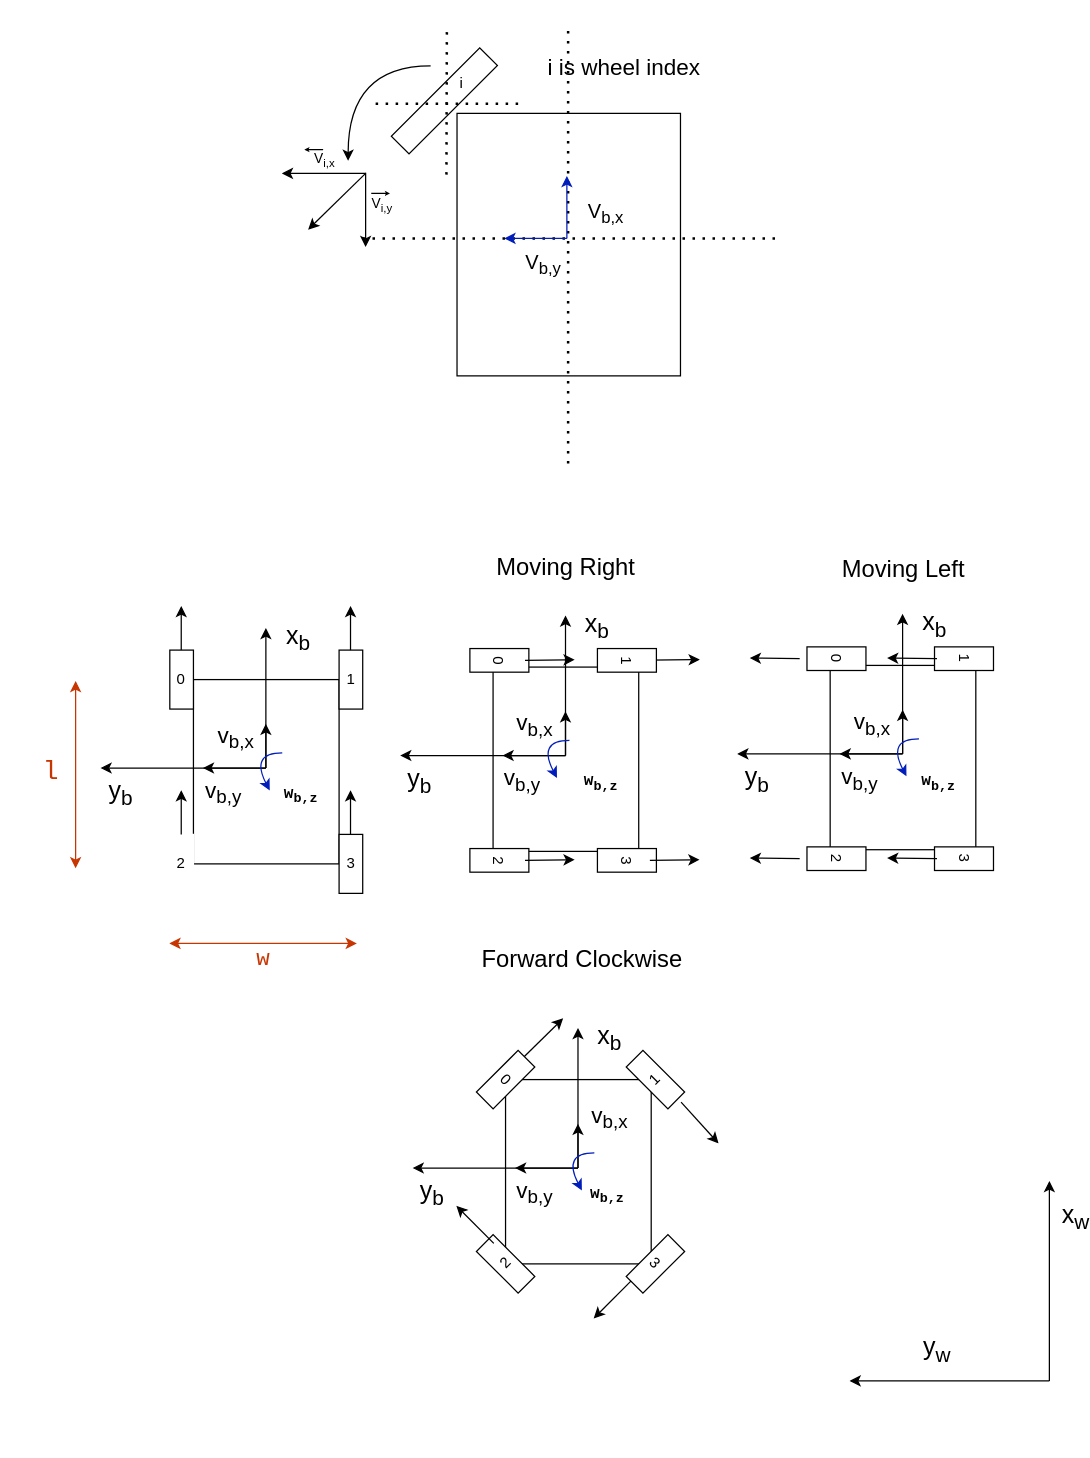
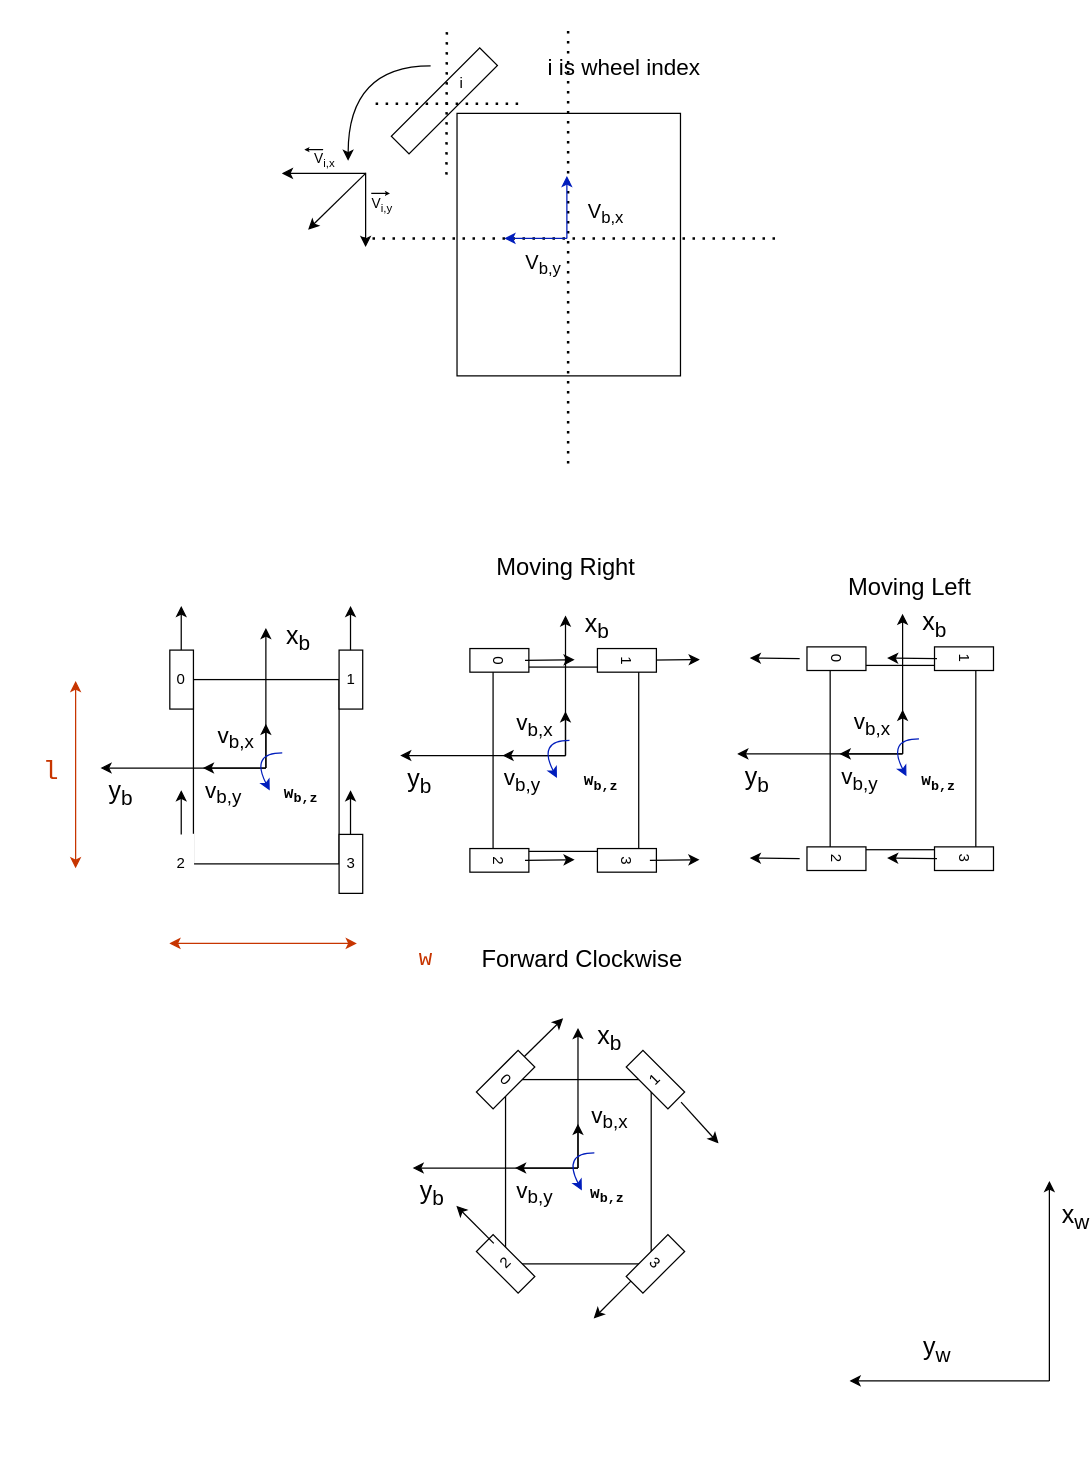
node "Moving Left": moved (903, 570) -> (909, 589)
node "w": moved (263, 959) -> (426, 959)
